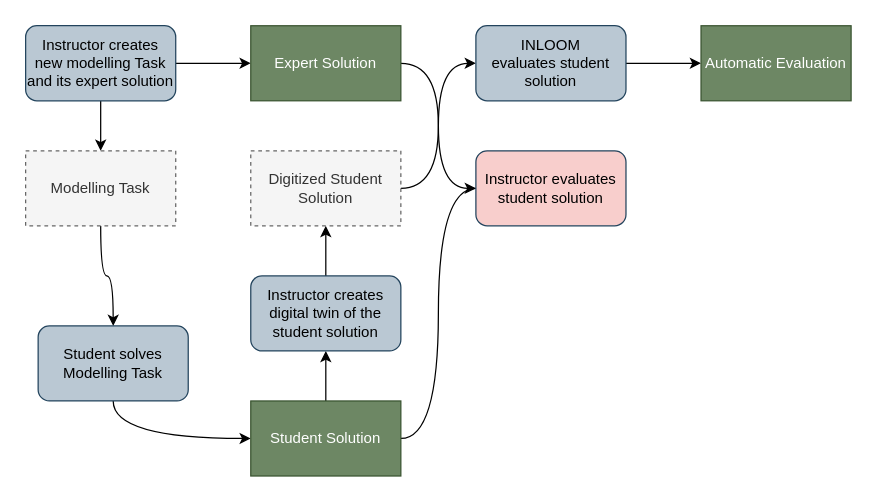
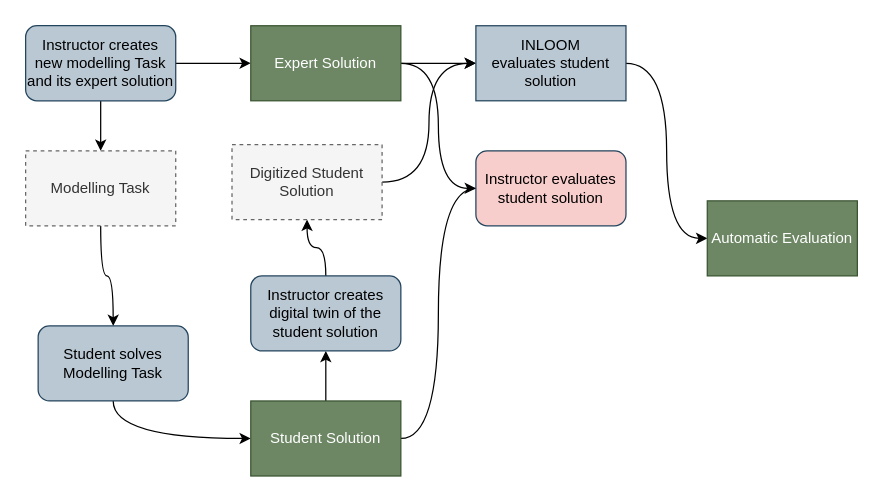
edge "Expert Solution" -> "INLOOM evaluates student solution": added
node "INLOOM evaluates student solution": shape rounded rectangle -> rectangle
node "Automatic Evaluation": moved (776, 63) -> (782, 238)
node "Digitized Student Solution": moved (326, 188) -> (307, 182)
